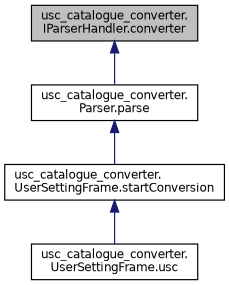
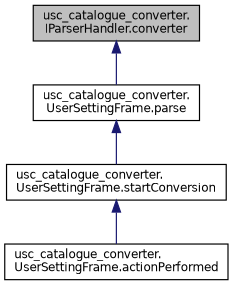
node "usc_catalogue_converter. Parser.parse": label "usc_catalogue_converter. Parser.parse" -> "usc_catalogue_converter. UserSettingFrame.parse"
node "usc_catalogue_converter. UserSettingFrame.usc": label "usc_catalogue_converter. UserSettingFrame.usc" -> "usc_catalogue_converter. UserSettingFrame.actionPerformed"
